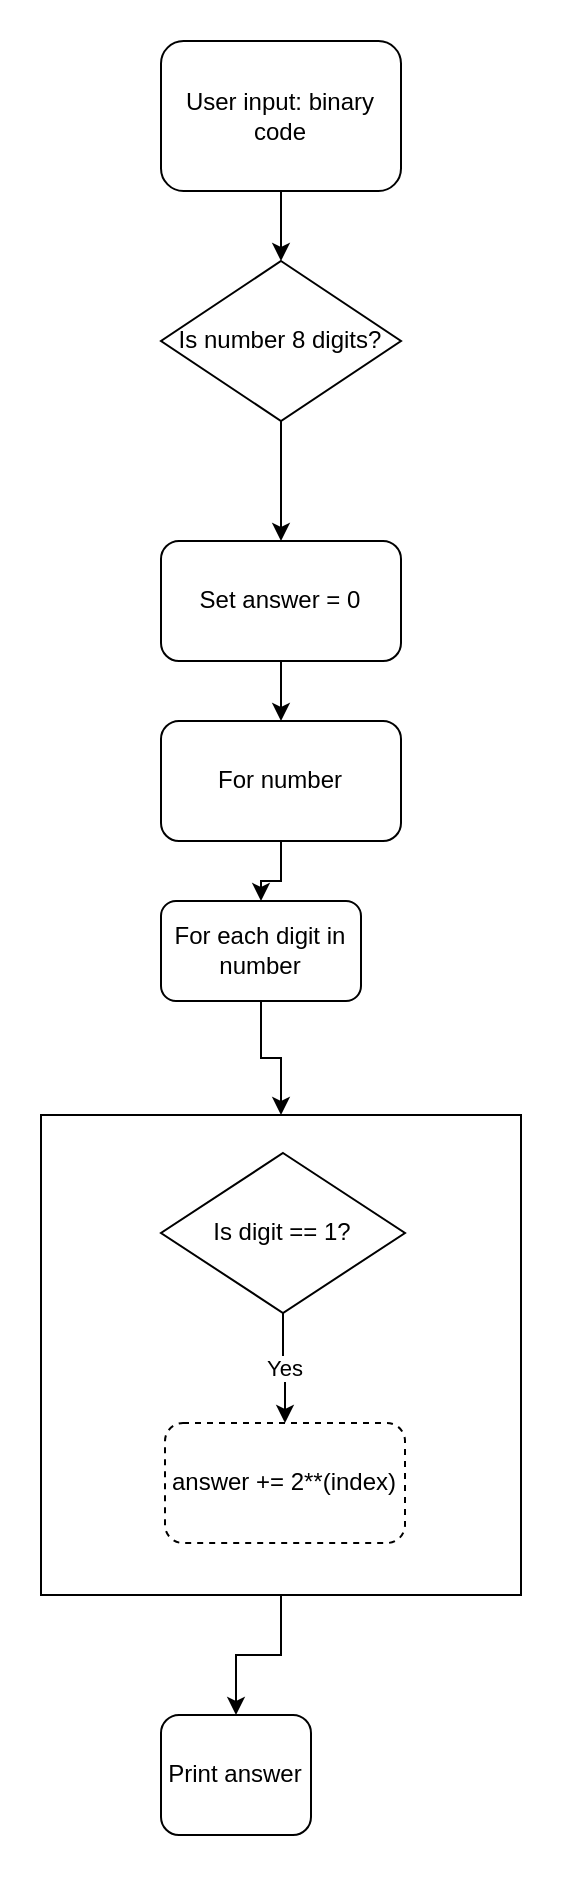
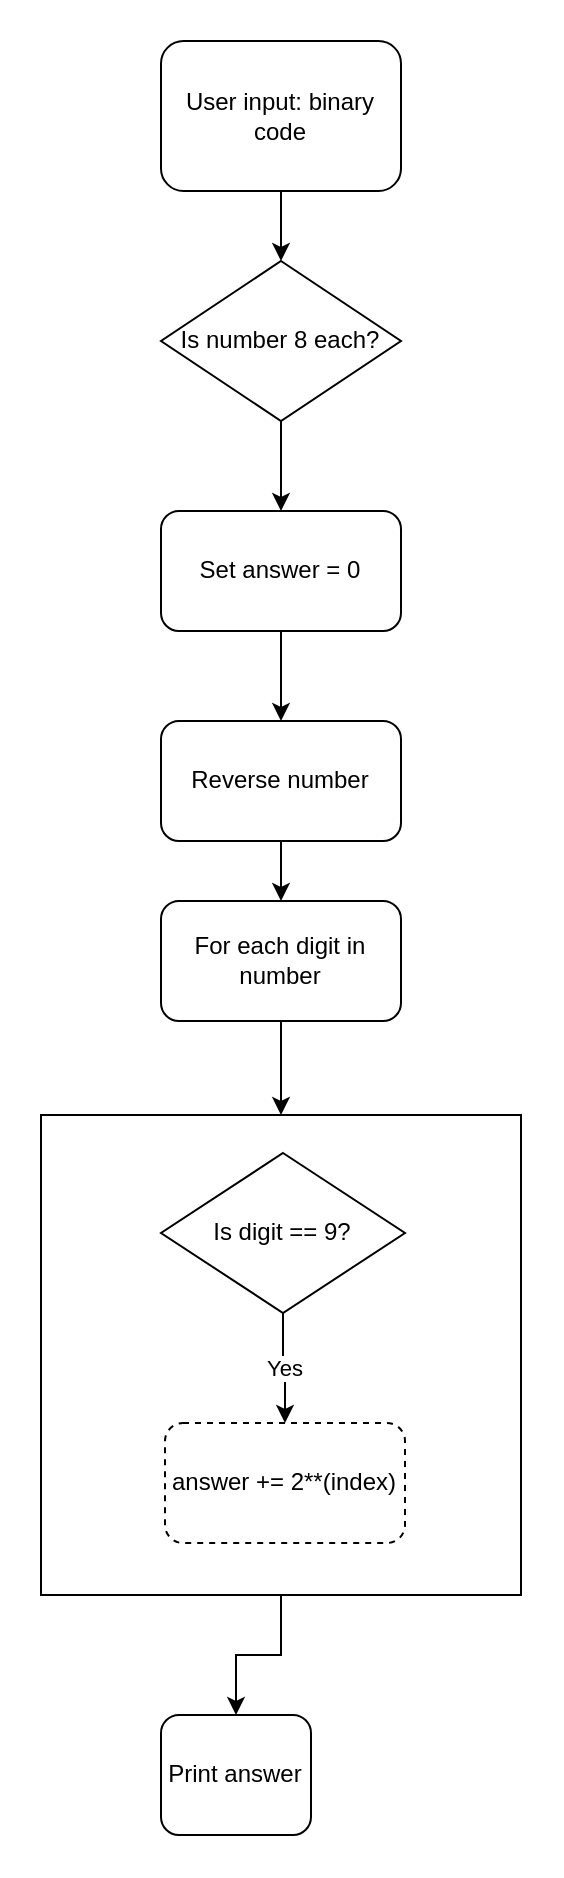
node "Is number 8 digits?": label "Is number 8 digits?" -> "Is number 8 each?"
node "Set answer = 0": moved (281, 601) -> (281, 571)
node "For number": label "For number" -> "Reverse number"
node "For each digit in number": size 200x100 -> 240x120
node "Is digit == 1?": label "Is digit == 1?" -> "Is digit == 9?"
